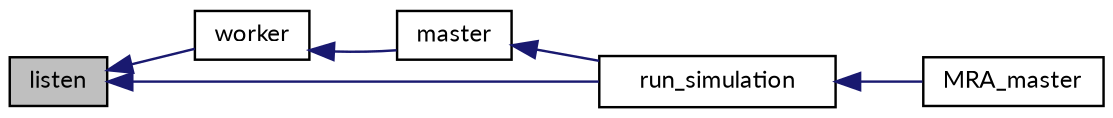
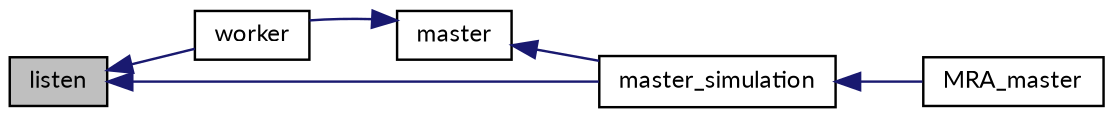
edge "master" -> "worker": reversed
node "run_simulation": label "run_simulation" -> "master_simulation"
